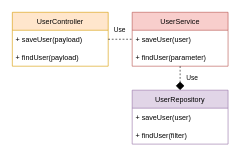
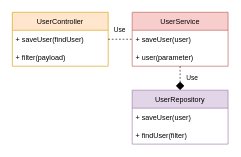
node "+ saveUser(payload)": label "+ saveUser(payload)" -> "+ saveUser(findUser)"
node "+ findUser(payload)": label "+ findUser(payload)" -> "+ filter(payload)"
node "+ findUser(parameter)": label "+ findUser(parameter)" -> "+ user(parameter)"
